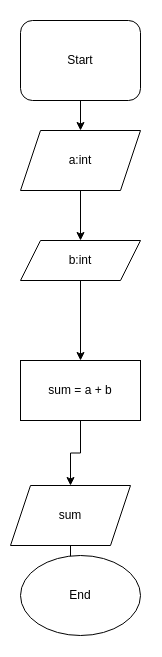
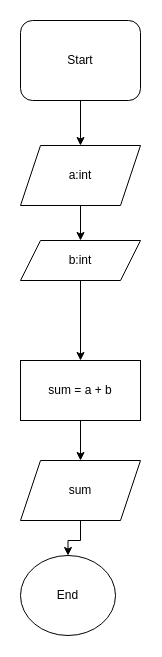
node "a:int": moved (81, 161) -> (81, 176)
node "sum": moved (71, 516) -> (81, 491)
node "End": size 120x80 -> 95x80
